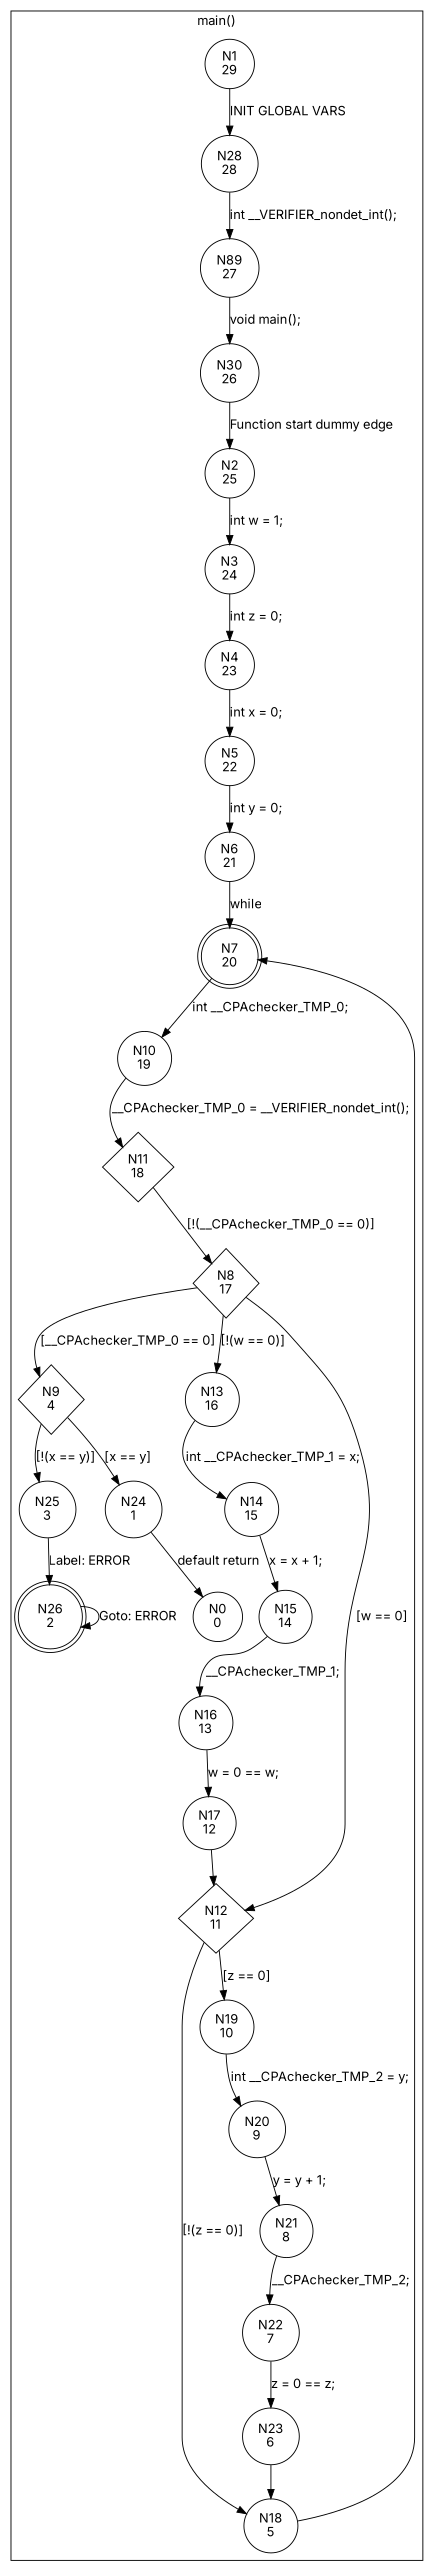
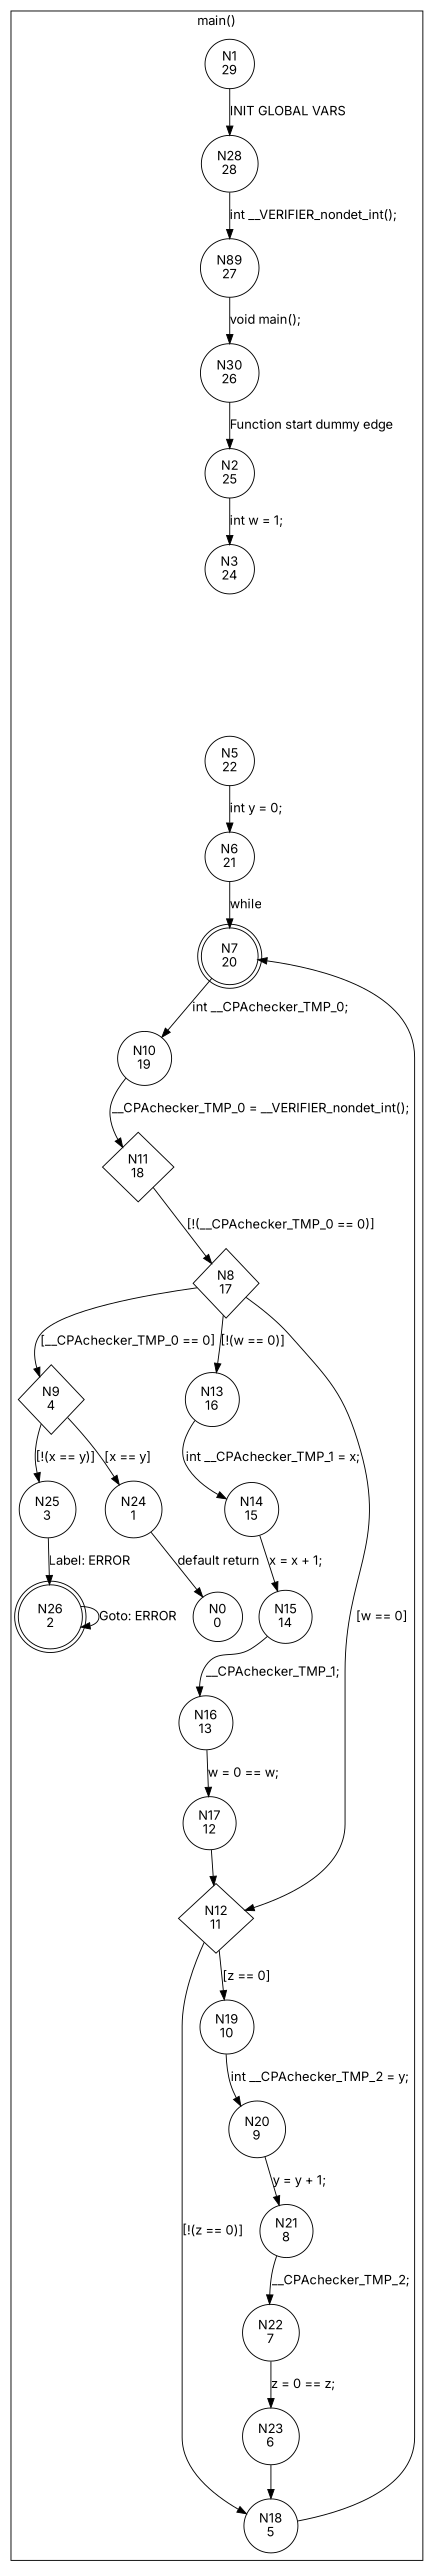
node "N4 23": removed
